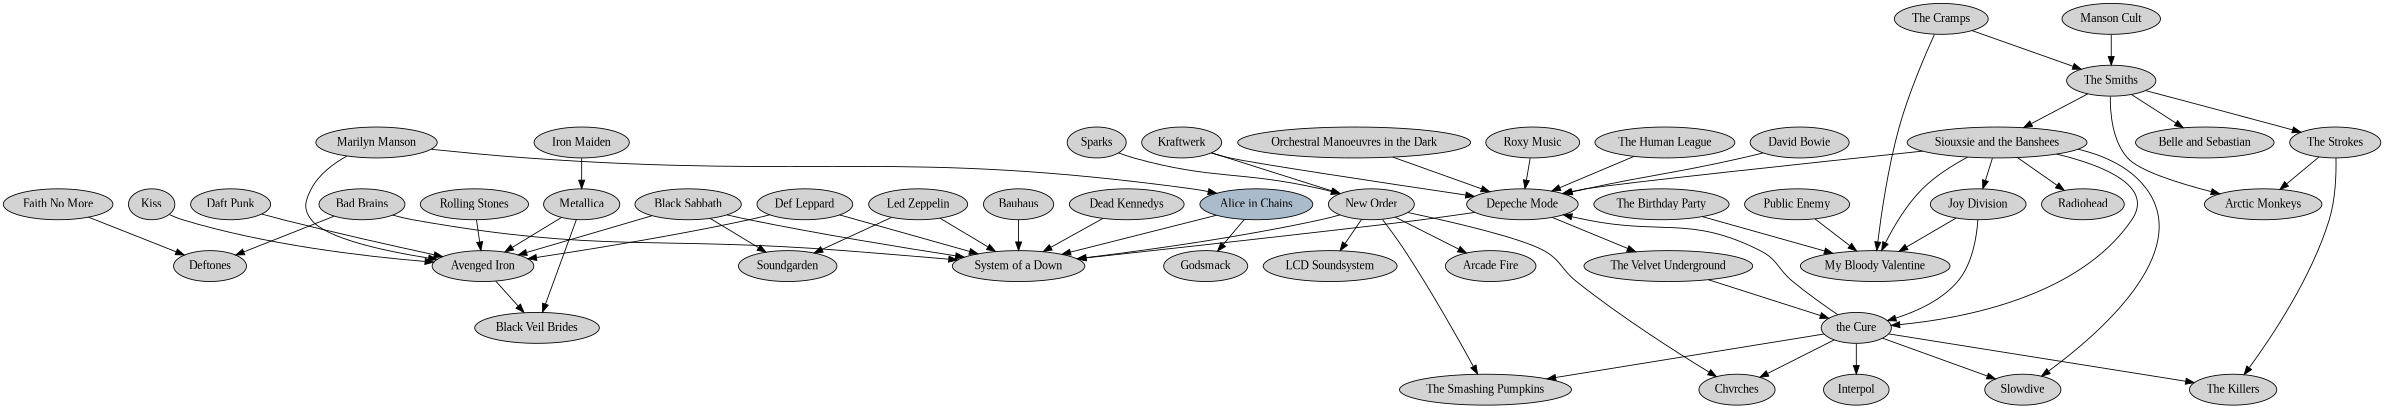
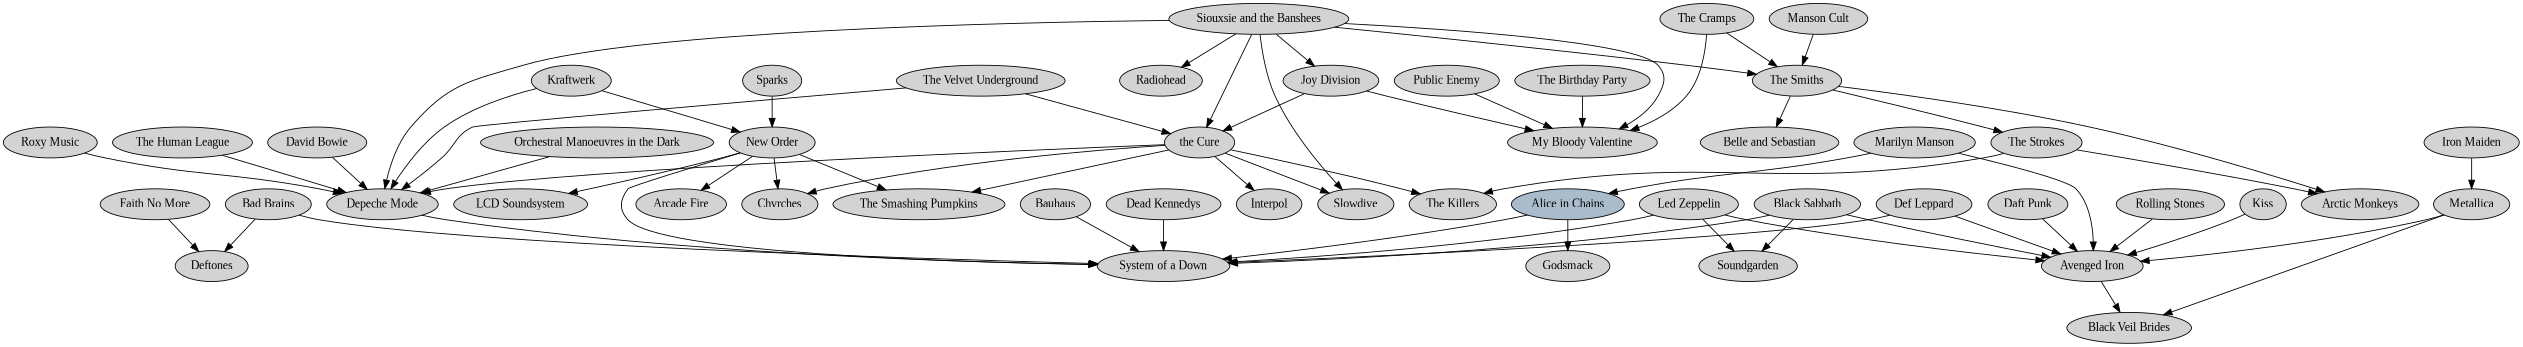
edge "The Smiths" -> "Siouxsie and the Banshees": reversed
edge "Depeche Mode" -> "The Velvet Underground": reversed
edge "Led Zeppelin" -> "Avenged Iron": added
